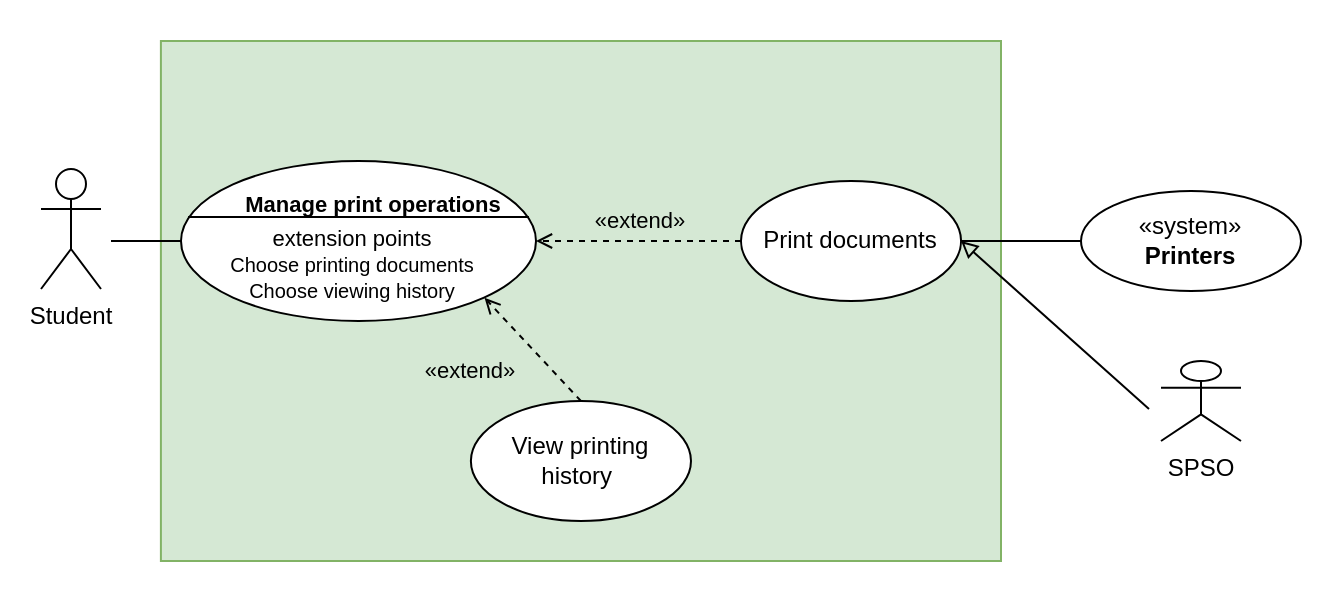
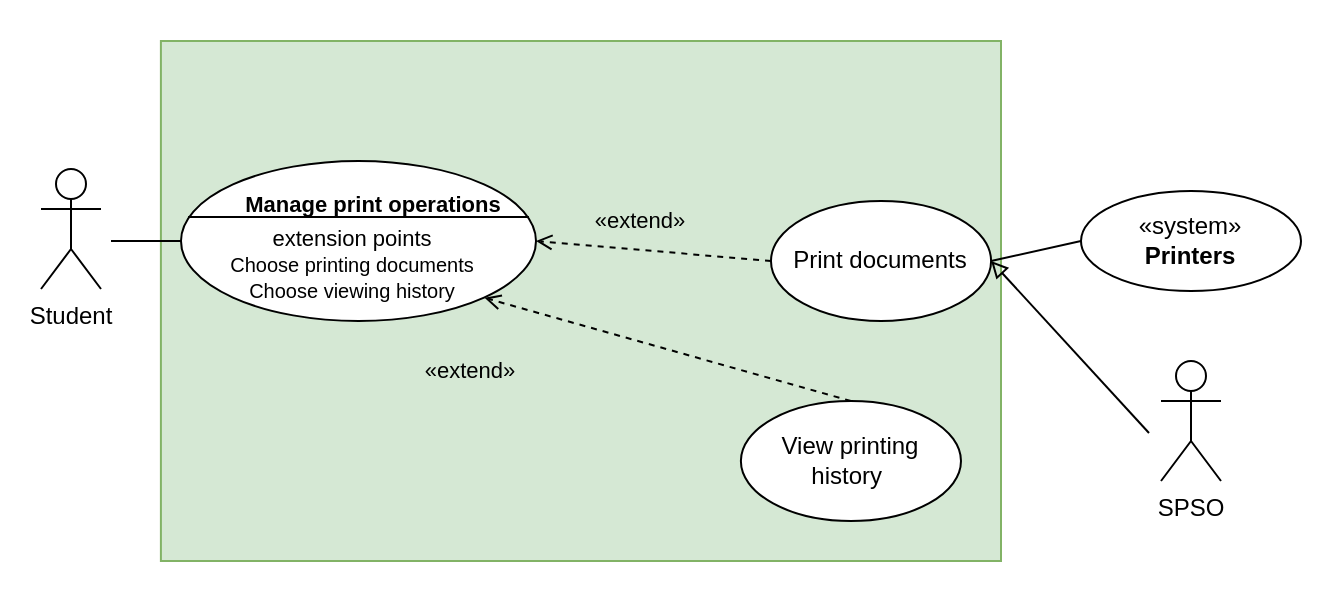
node "Print documents": moved (851, 241) -> (881, 261)
node "SPSO": size 80x80 -> 60x120
node "View printing history": moved (581, 461) -> (851, 461)
